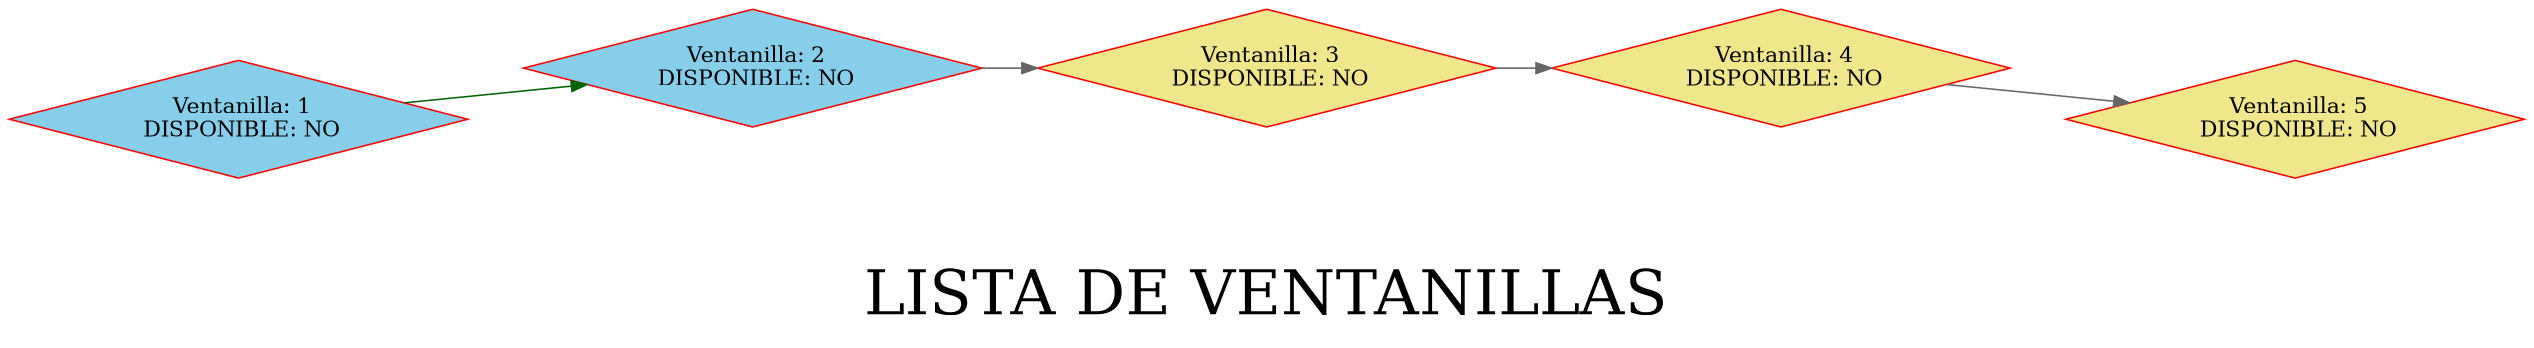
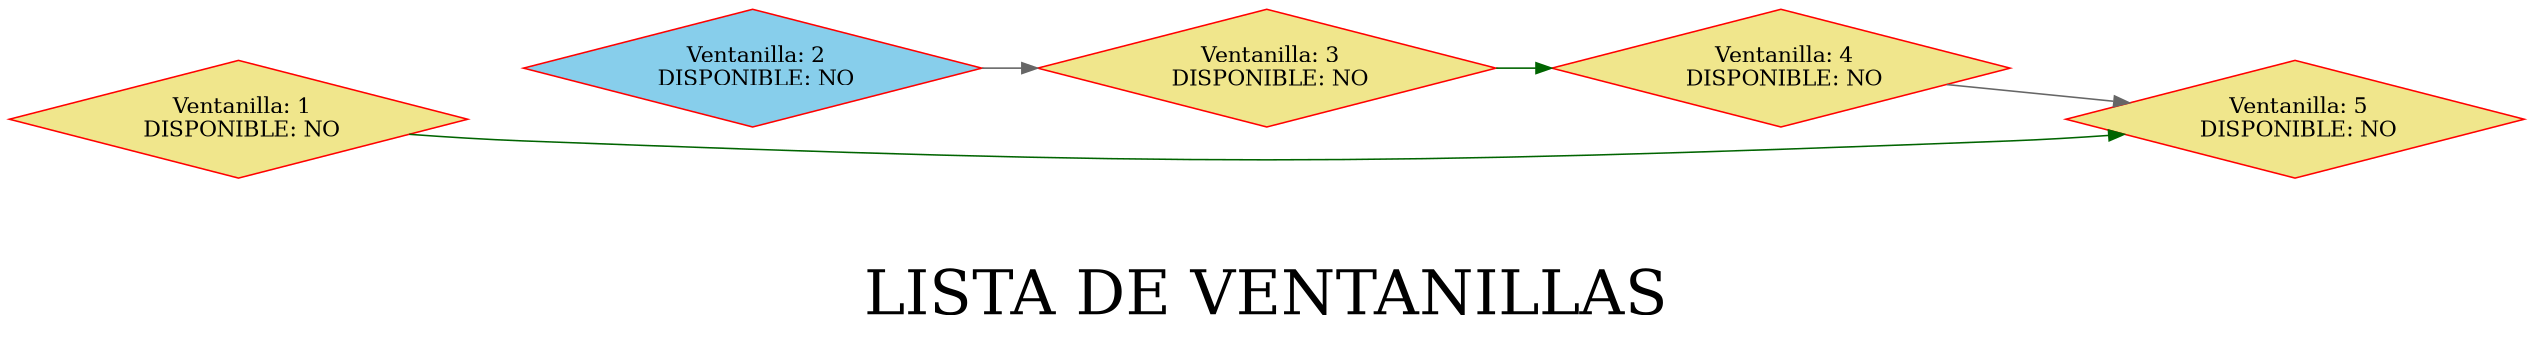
edge "Ventanilla: 3 DISPONIBLE: NO" -> "Ventanilla: 4 DISPONIBLE: NO": color gray40 -> darkgreen
edge "Ventanilla: 1 DISPONIBLE: NO" -> "Ventanilla: 2 DISPONIBLE: NO": now "Ventanilla: 1 DISPONIBLE: NO" -> "Ventanilla: 5 DISPONIBLE: NO"
node "Ventanilla: 1 DISPONIBLE: NO": fillcolor skyblue -> khaki
